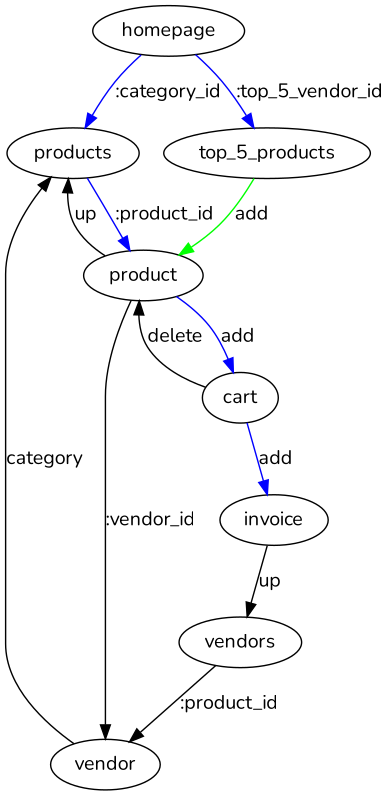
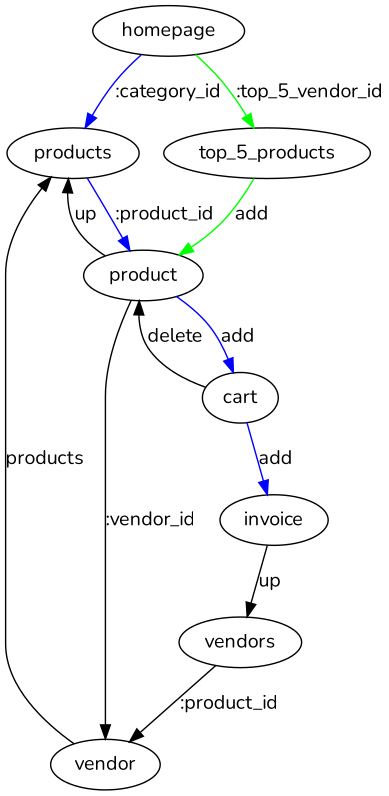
edge "homepage" -> "top_5_products": color blue -> green
edge "vendor" -> "products": label "category" -> "products"
